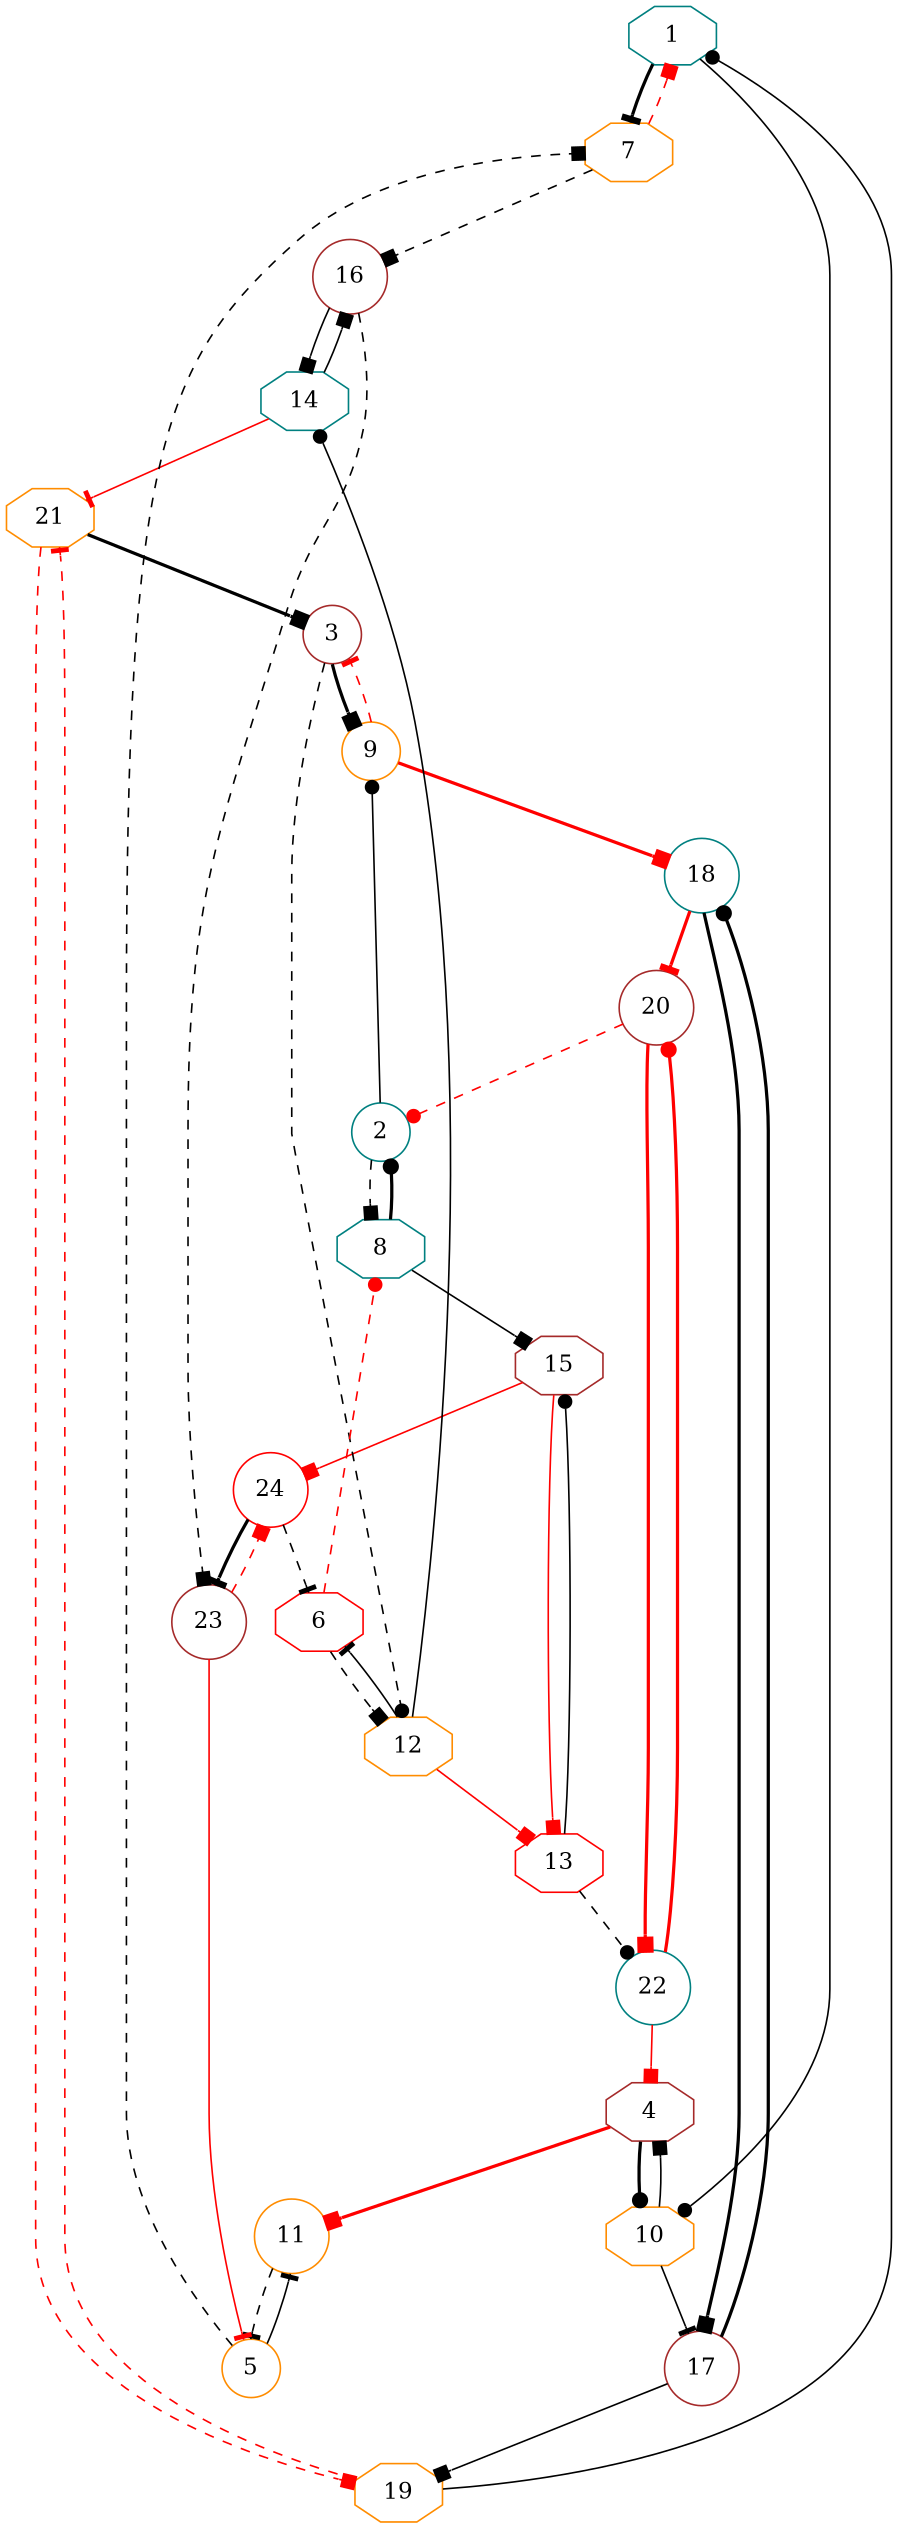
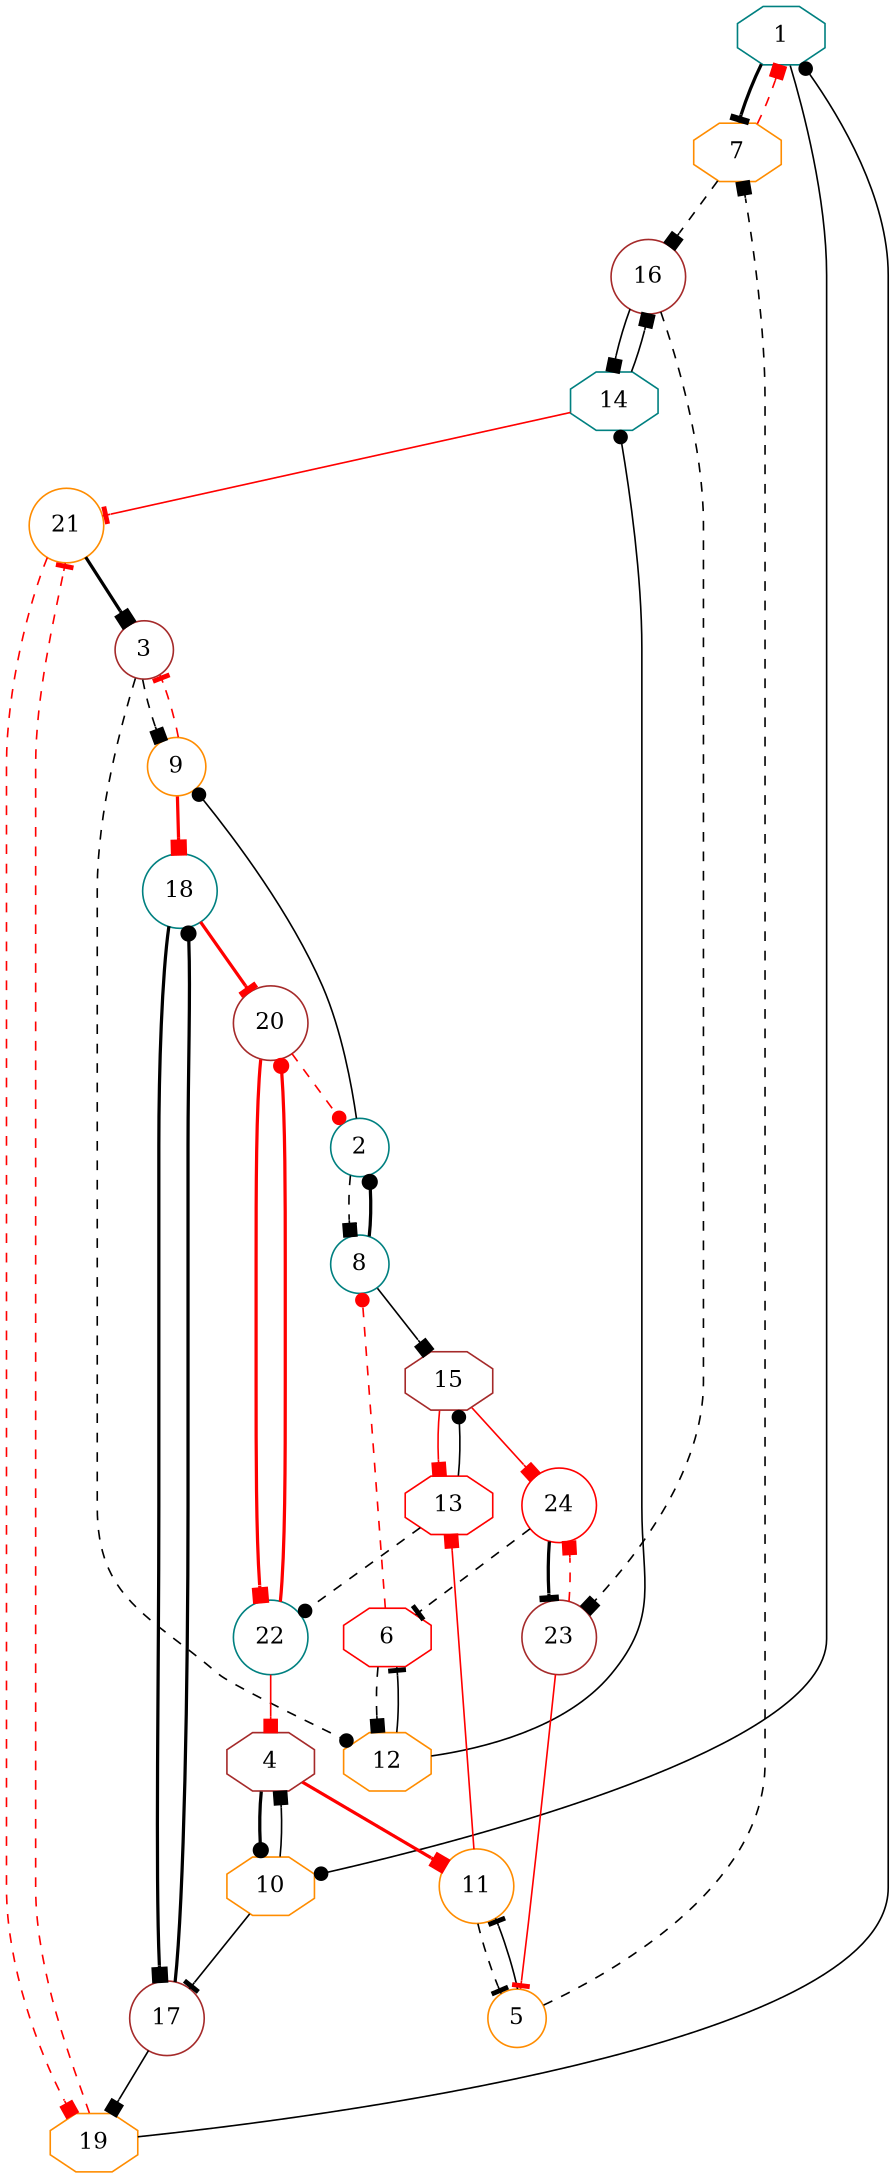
node "21": shape octagon -> circle
edge "3" -> "9": style bold -> dashed
node "8": shape octagon -> circle
edge "12" -> "13": now "11" -> "13"
